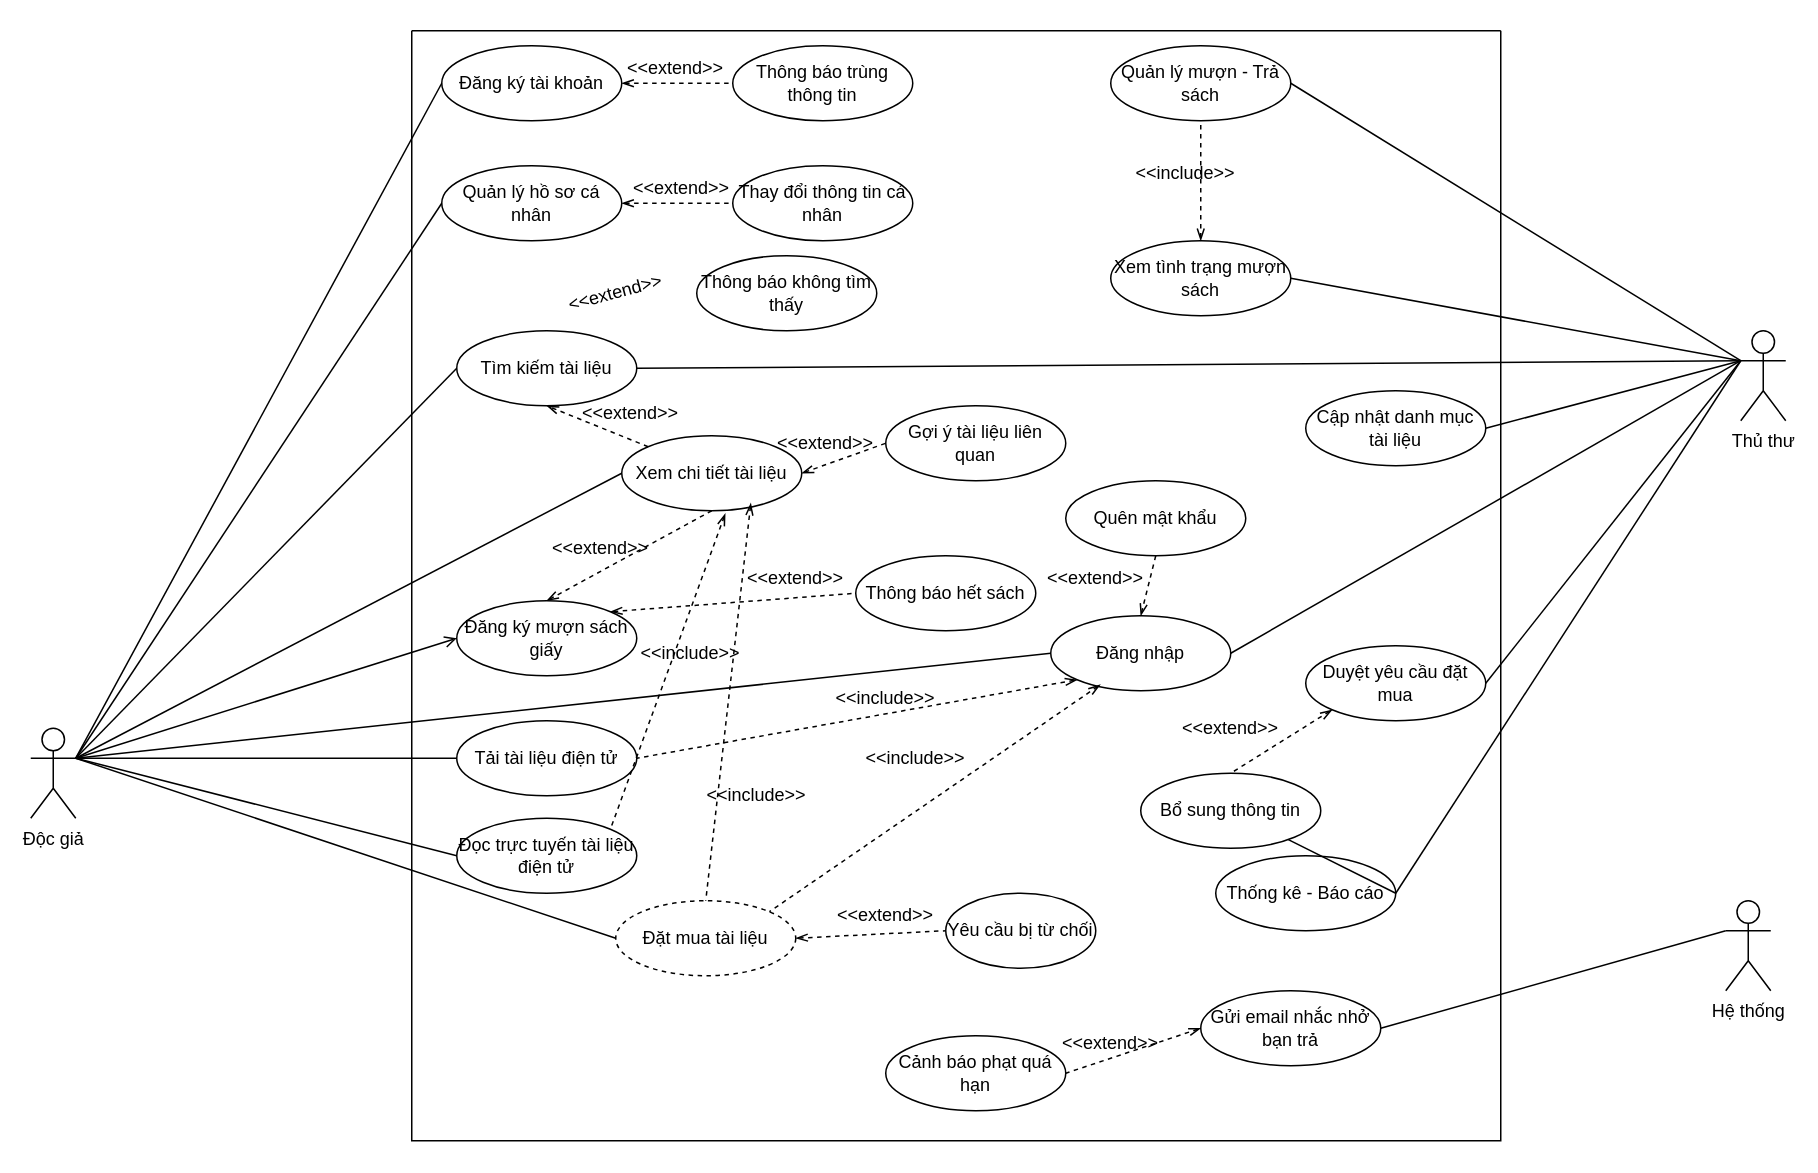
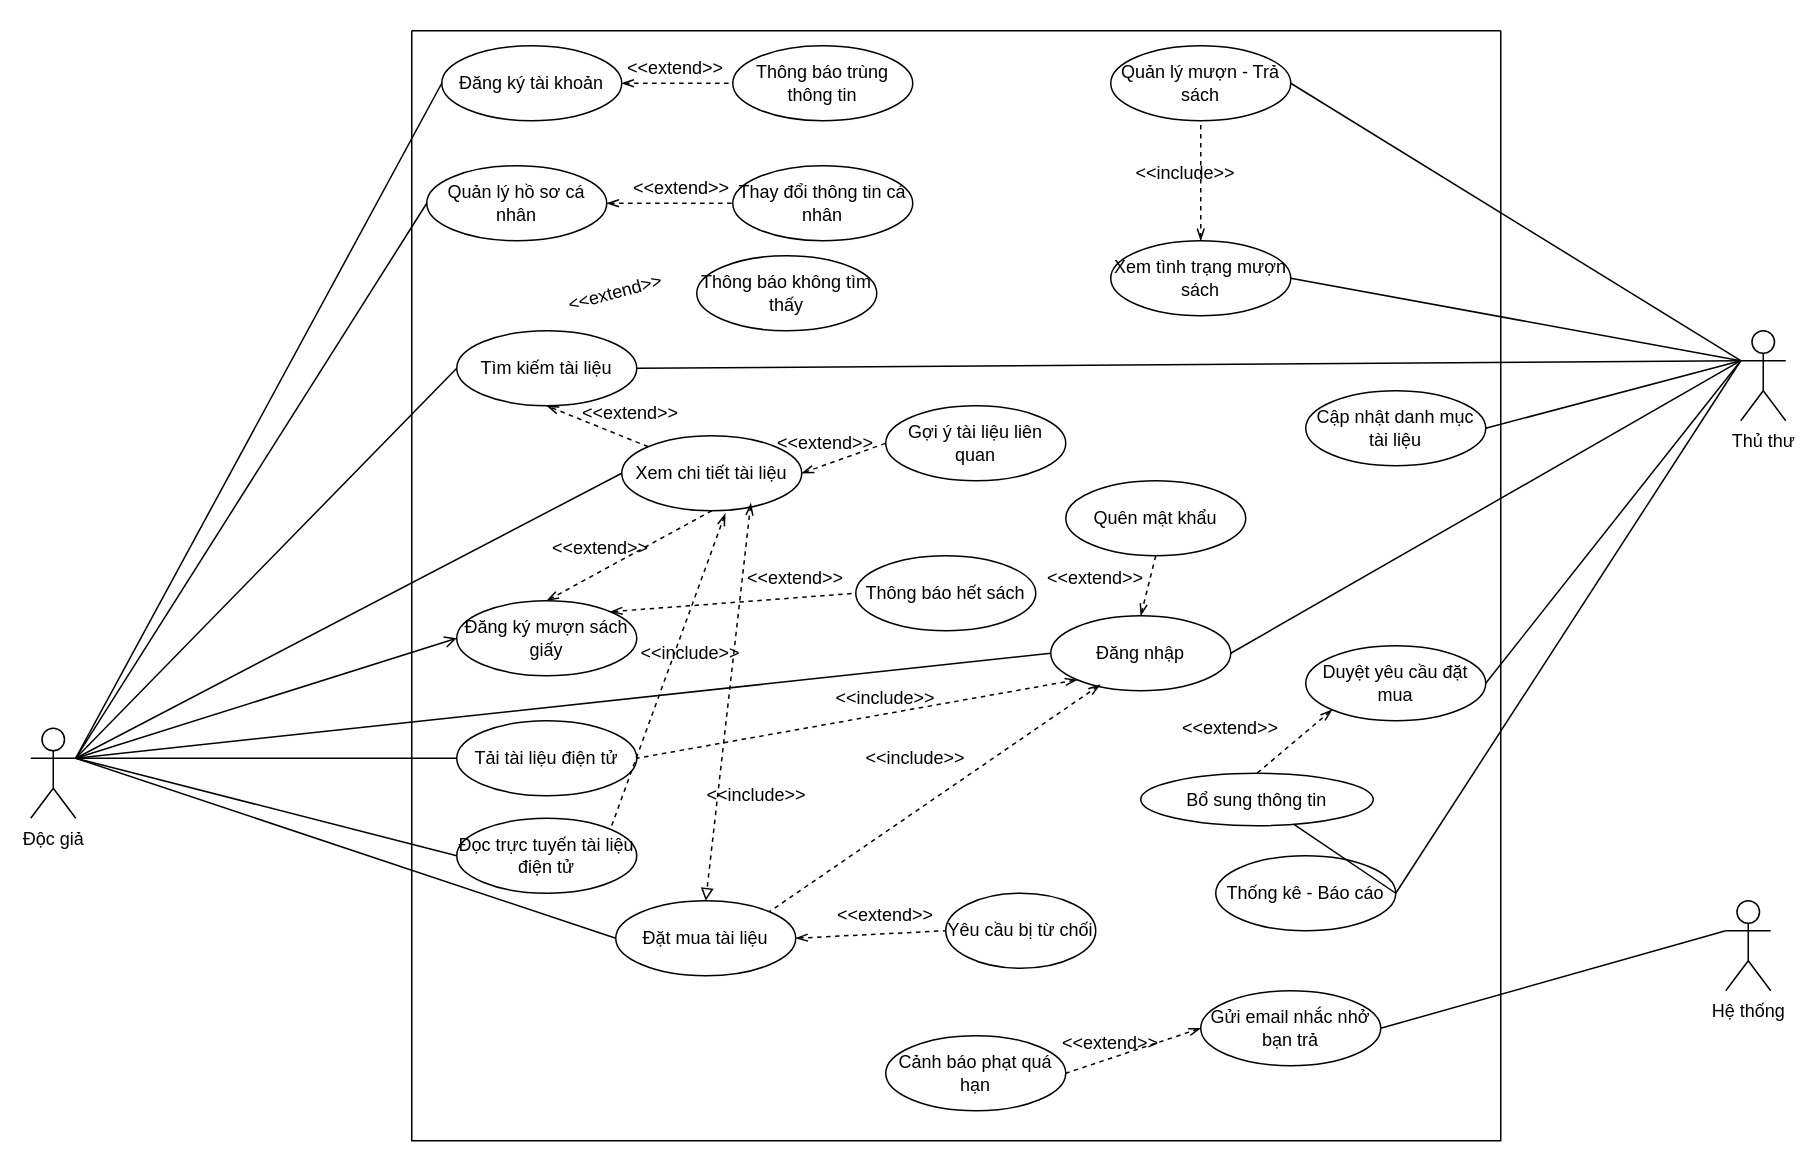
node "Quản lý hồ sơ cá nhân": moved (532, 203) -> (517, 203)
node "Bổ sung thông tin": size 180x75 -> 233x53
edge "Đặt mua tài liệu" -> "Xem chi tiết tài liệu": arrowhead none -> block
node "Đặt mua tài liệu": style dashed -> solid
